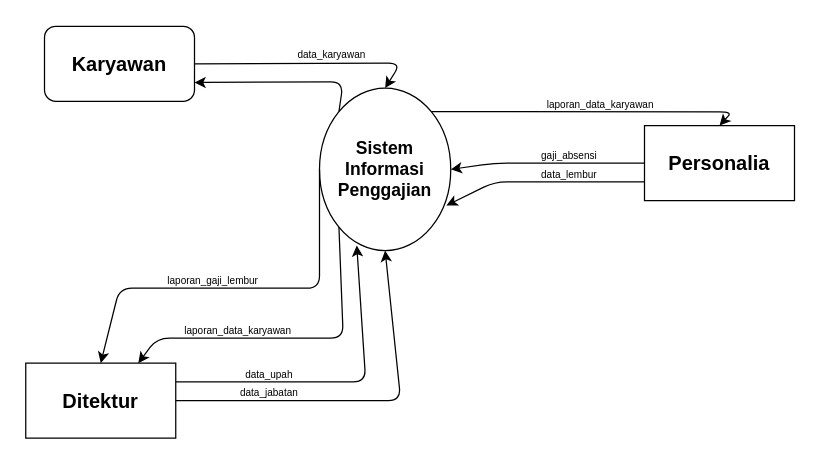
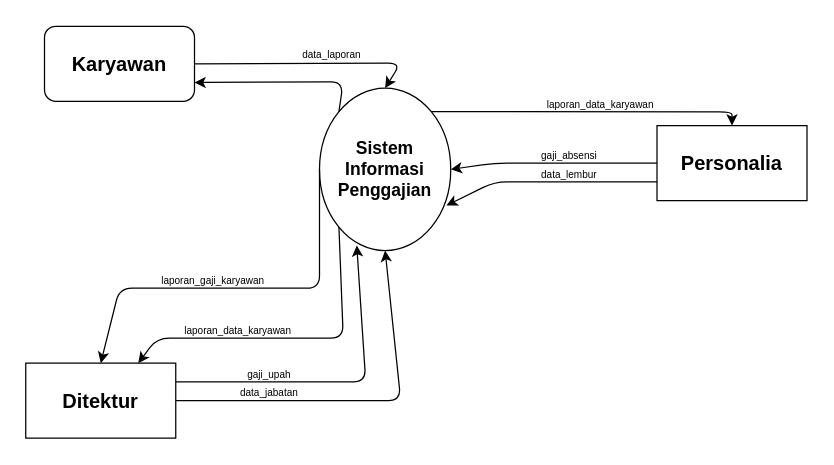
node "data_karyawan": label "data_karyawan" -> "data_laporan"
node "Personalia": moved (719, 163) -> (732, 163)
node "laporan_gaji_lembur": label "laporan_gaji_lembur" -> "laporan_gaji_karyawan"
node "data_upah": label "data_upah" -> "gaji_upah"
